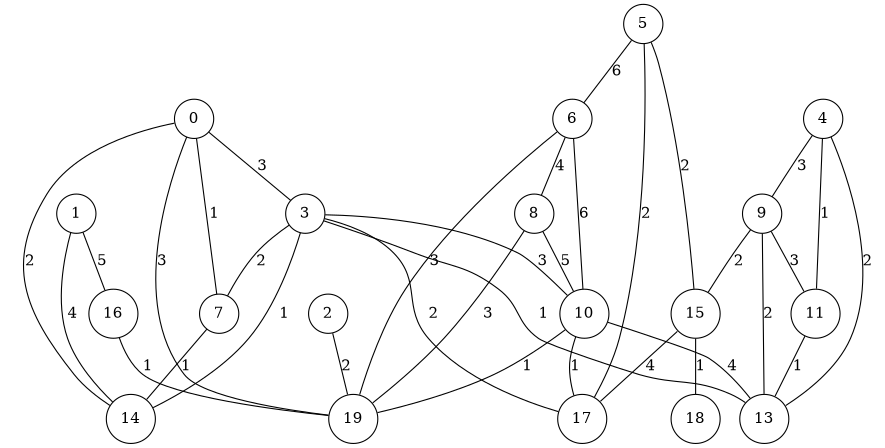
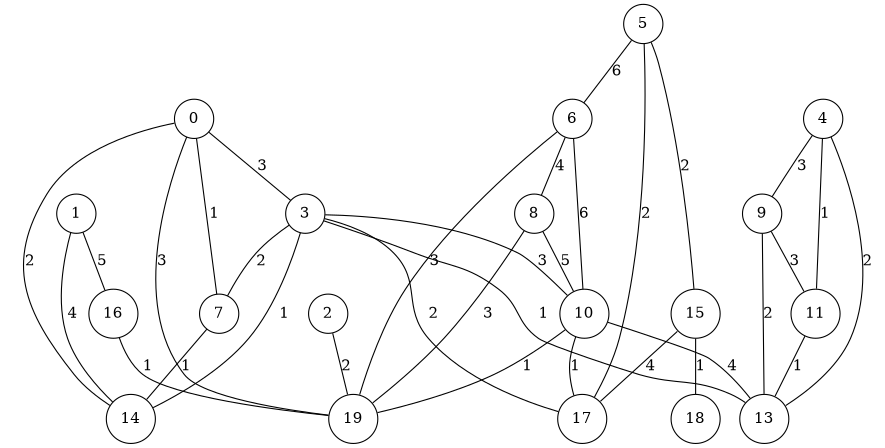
edge "9" -- "15": removed, label "2"
